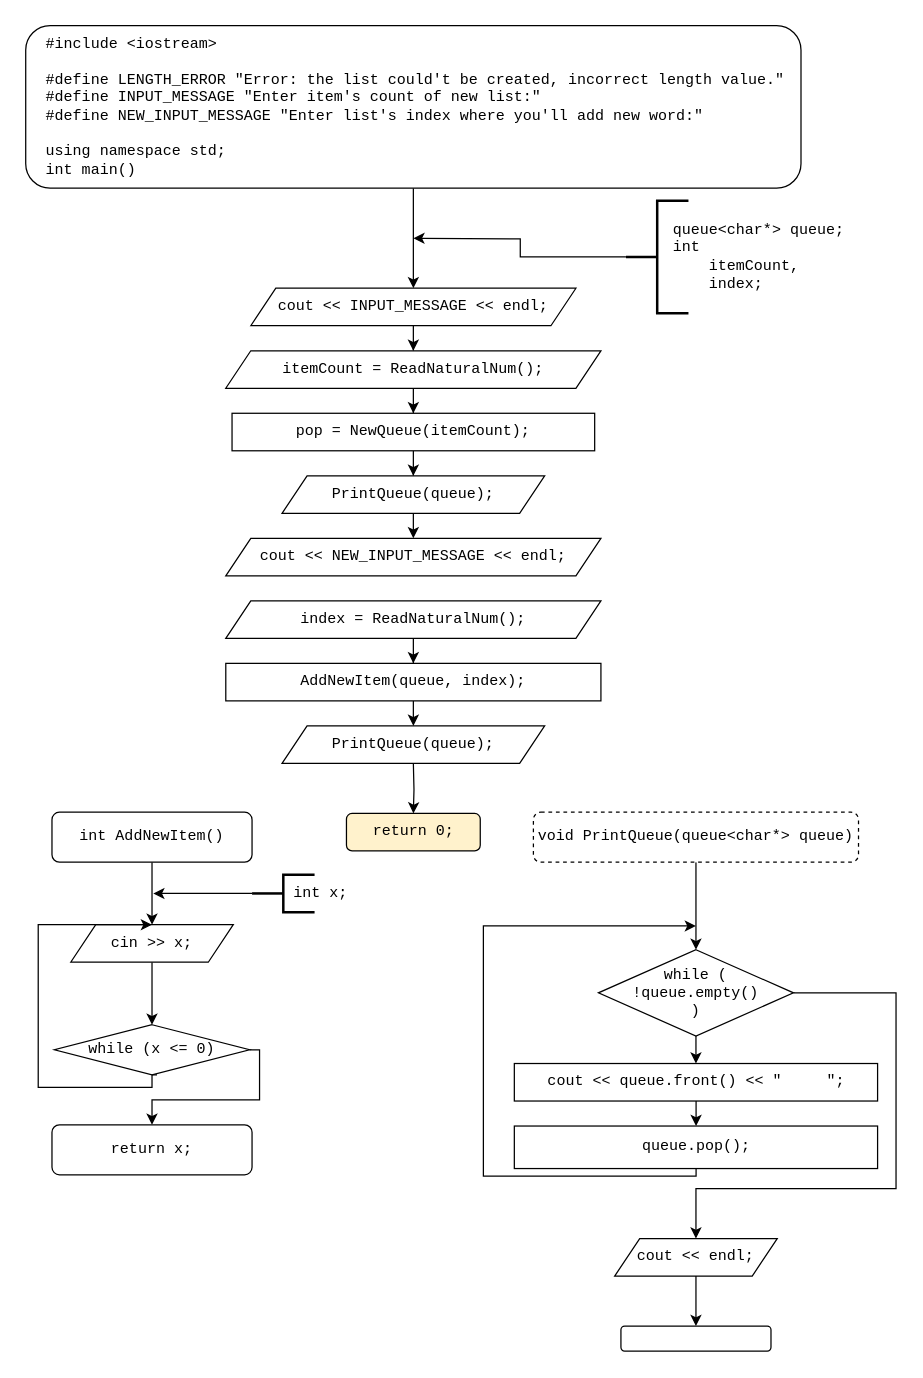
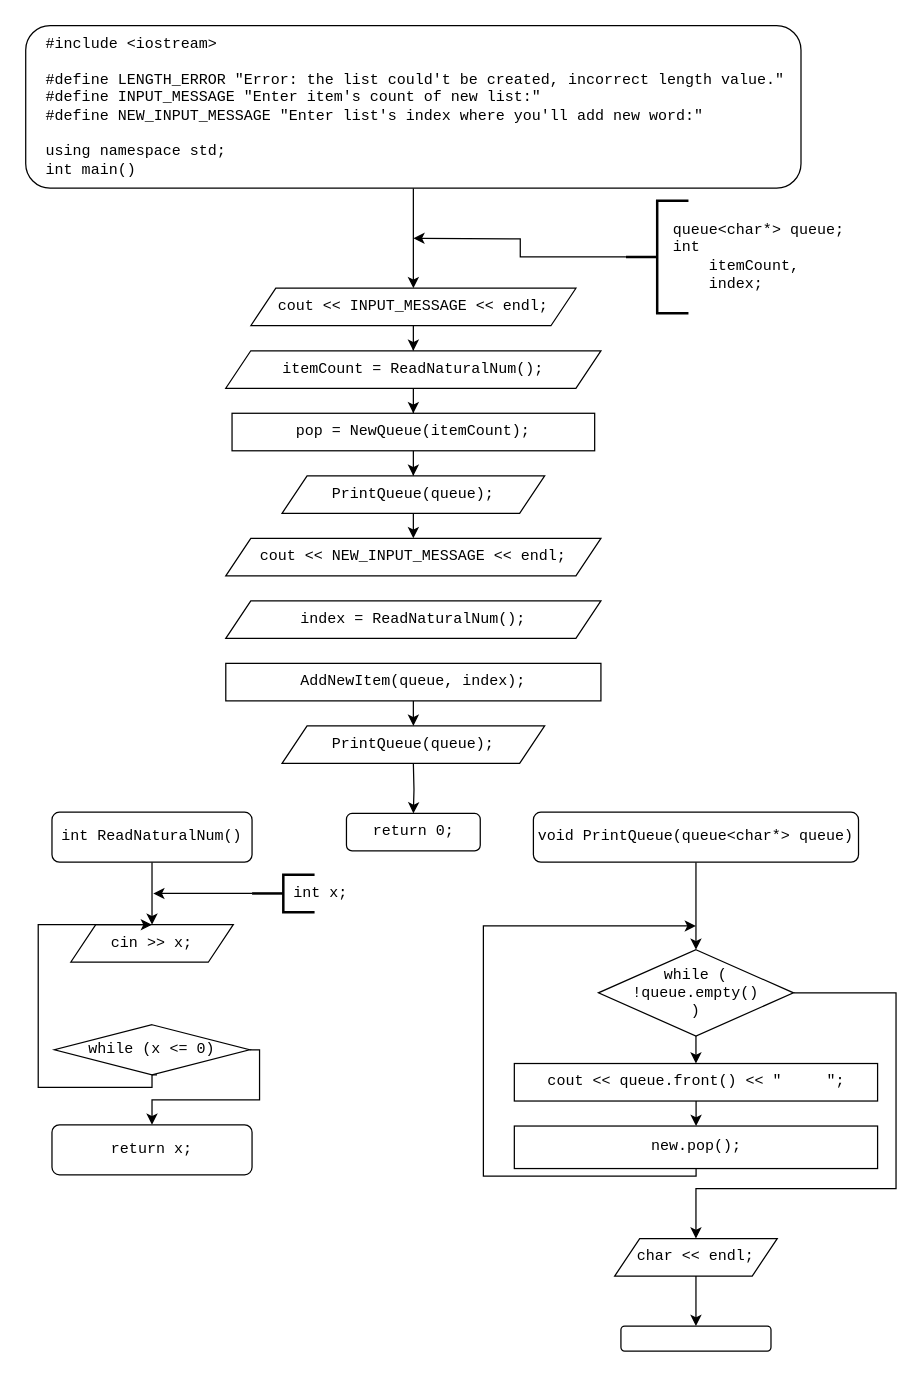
edge "index = ReadNaturalNum();" -> "AddNewItem(queue, index);": removed
node "return 0;": fillcolor #fff2cc -> #ffffff
node "int AddNewItem()": label "int AddNewItem()" -> "int ReadNaturalNum()"
node "void PrintQueue(queue<char*> queue)": style dashed -> solid
edge "cin >> x;" -> "while (x <= 0)": removed
node "queue.pop();": label "queue.pop();" -> "new.pop();"
node "cout << endl;": label "cout << endl;" -> "char << endl;"
